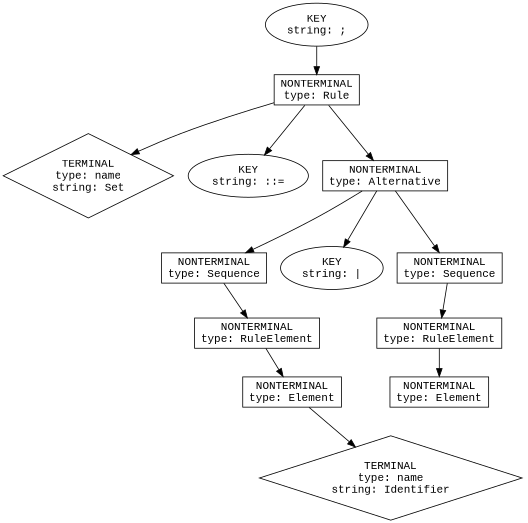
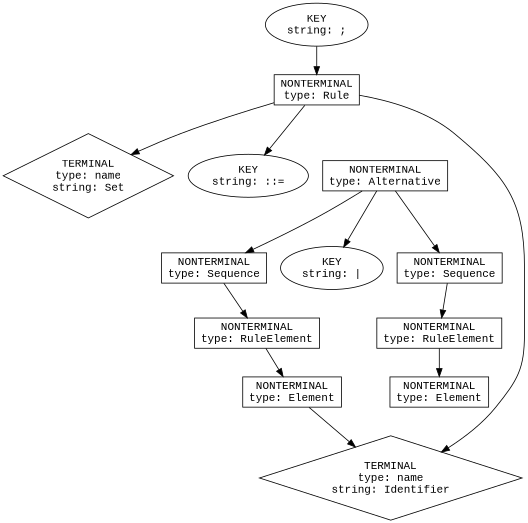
edge "NONTERMINAL type: Rule" -> "NONTERMINAL type: Alternative": now "NONTERMINAL type: Rule" -> "TERMINAL type: name string: Identifier"
